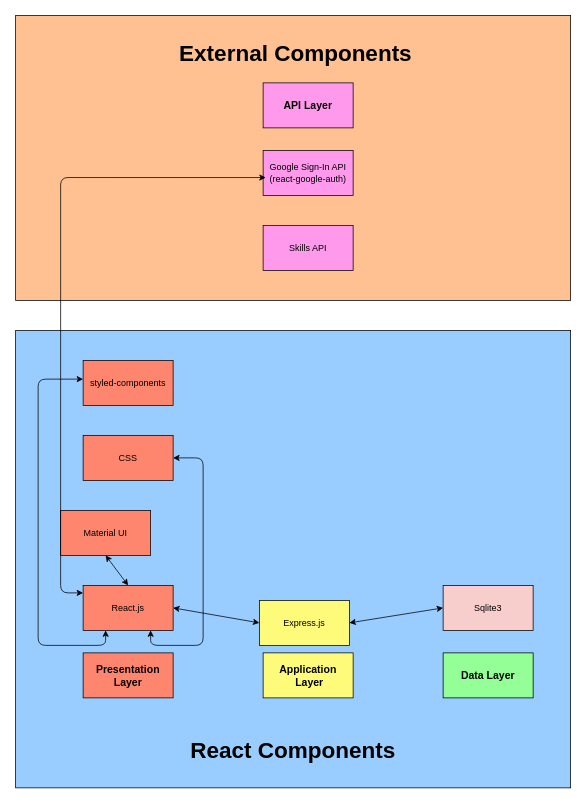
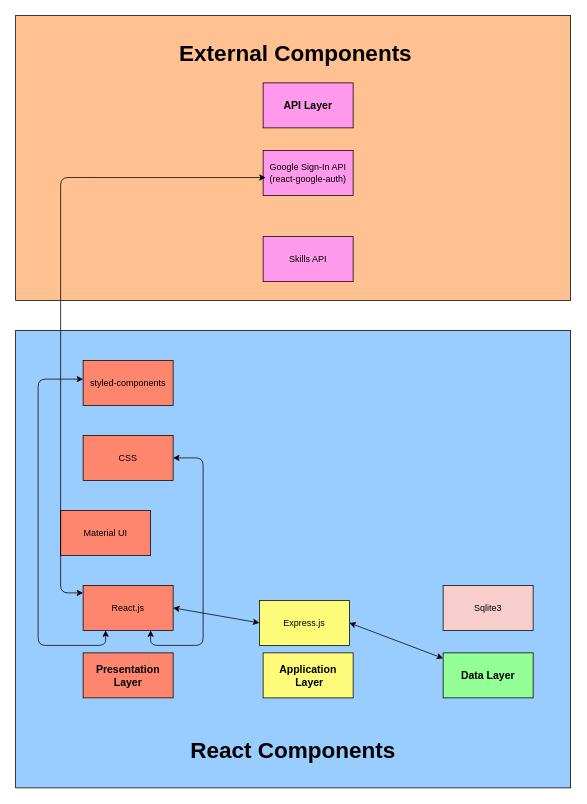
node "Skills API": moved (308, 248) -> (308, 259)
edge "Material UI" -- "React.js": removed
edge "Sqlite3" -- "Express.js": now "Data Layer" -- "Express.js"
